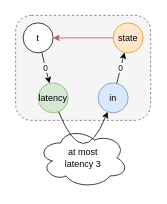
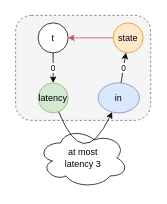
node "t": moved (38, 38) -> (53, 38)
node "in": size 30x30 -> 41x30
